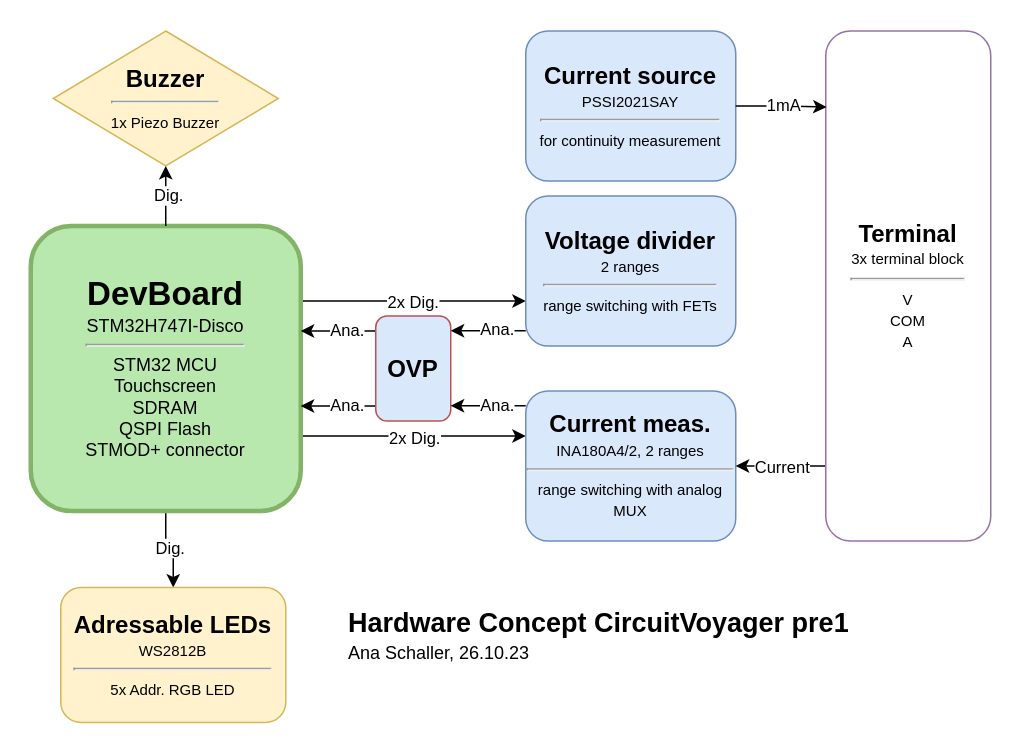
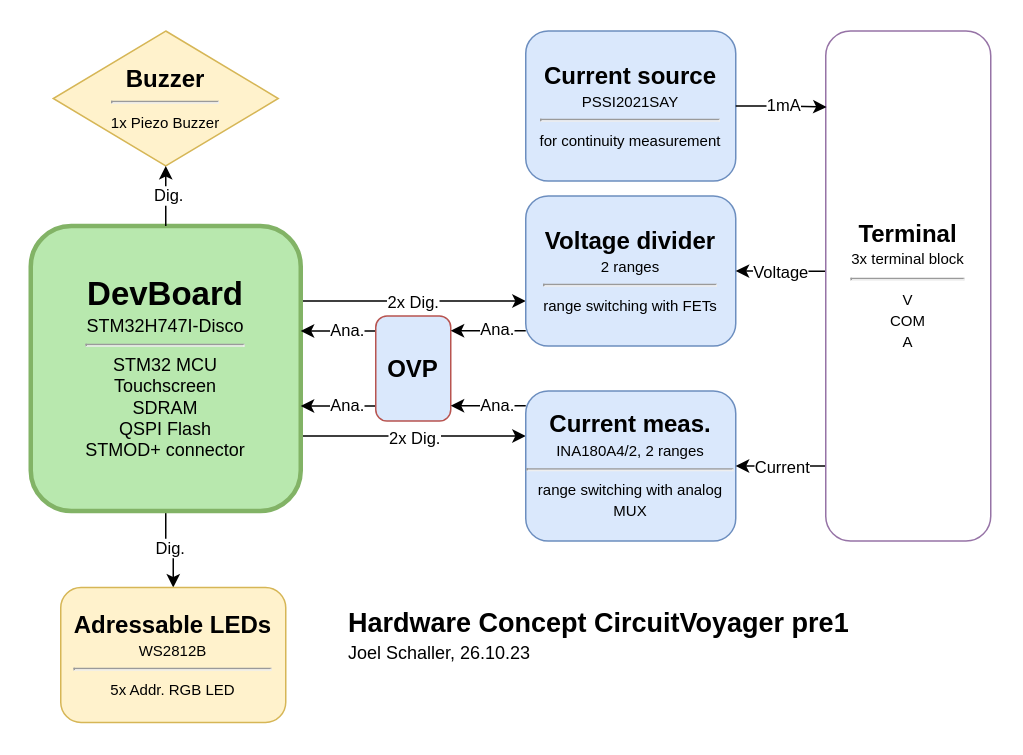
edge "Terminal3x terminal block V COM A" -> "Voltage divider2 ranges range switching with FETs": added, label "Voltage"
node "Ana Schaller, 26.10.23": label "Ana Schaller, 26.10.23" -> "Joel Schaller, 26.10.23"
